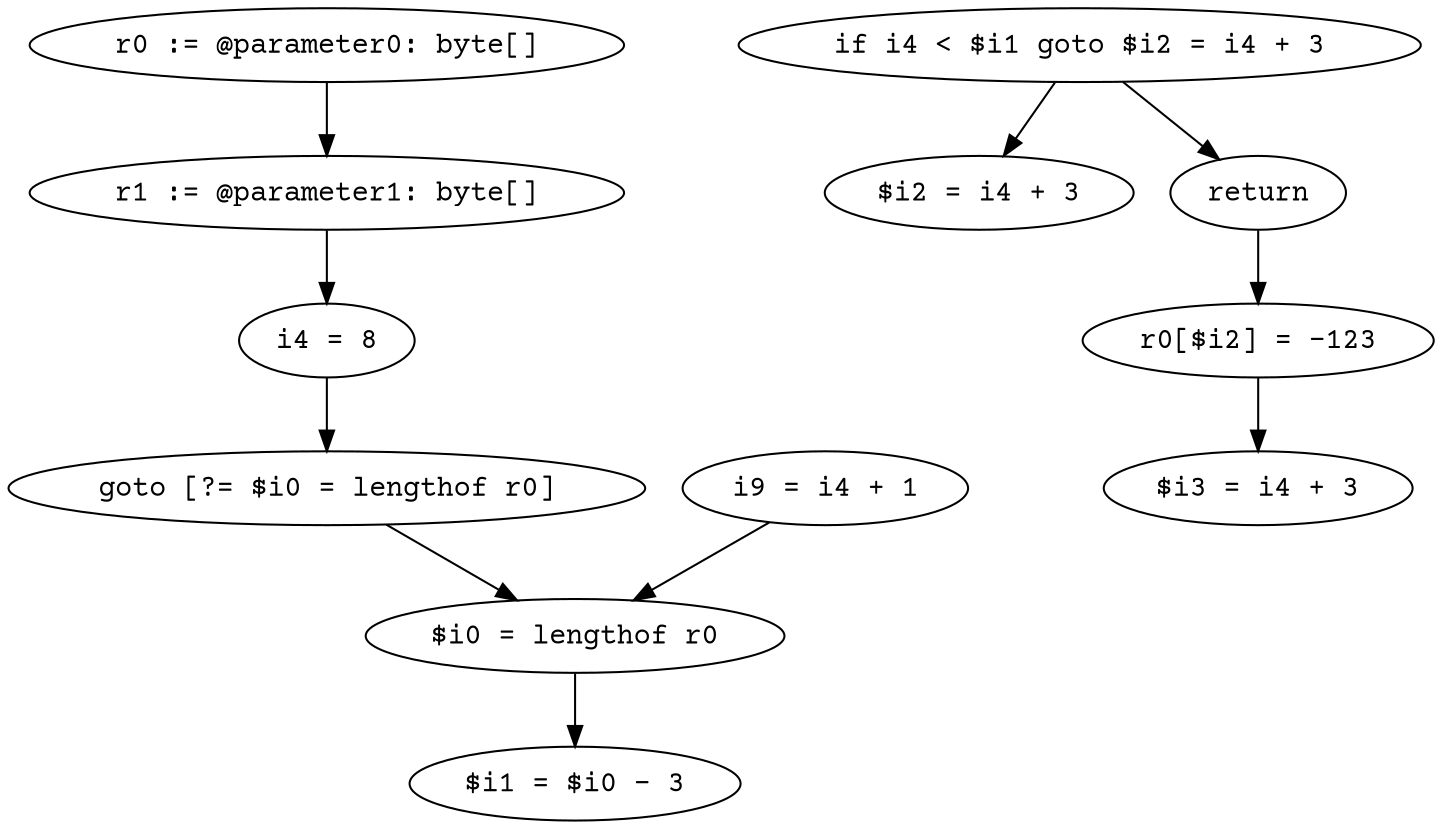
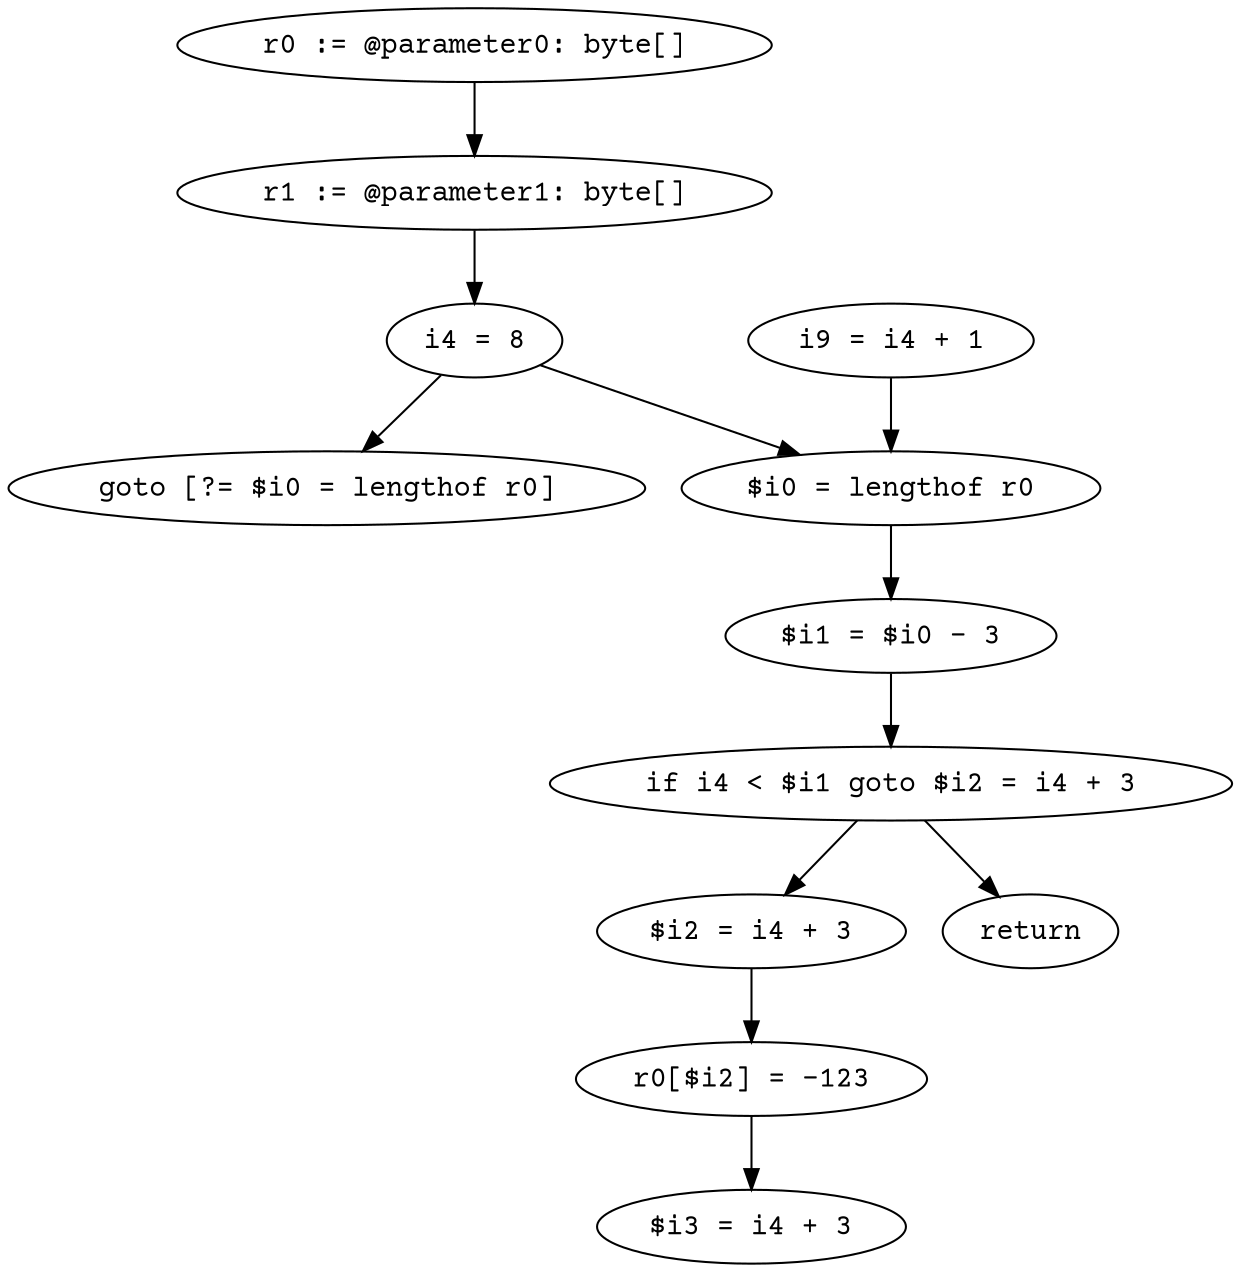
edge "return" -> "r0[$i2] = -123": now "$i2 = i4 + 3" -> "r0[$i2] = -123"
edge "goto [?= $i0 = lengthof r0]" -> "$i0 = lengthof r0": now "i4 = 8" -> "$i0 = lengthof r0"
edge "$i1 = $i0 - 3" -> "if i4 < $i1 goto $i2 = i4 + 3": added
